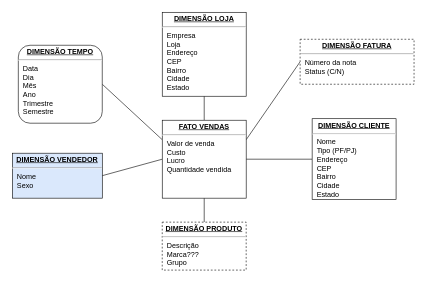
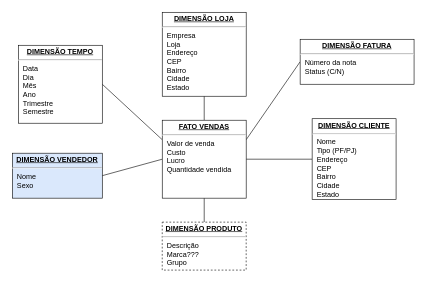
node "DIMENSÃO FATURA Número da nota Status (C/N)": style dashed -> solid
node "DIMENSÃO TEMPO Data Dia Mês Ano Trimestre Semestre": shape rounded rectangle -> rectangle
